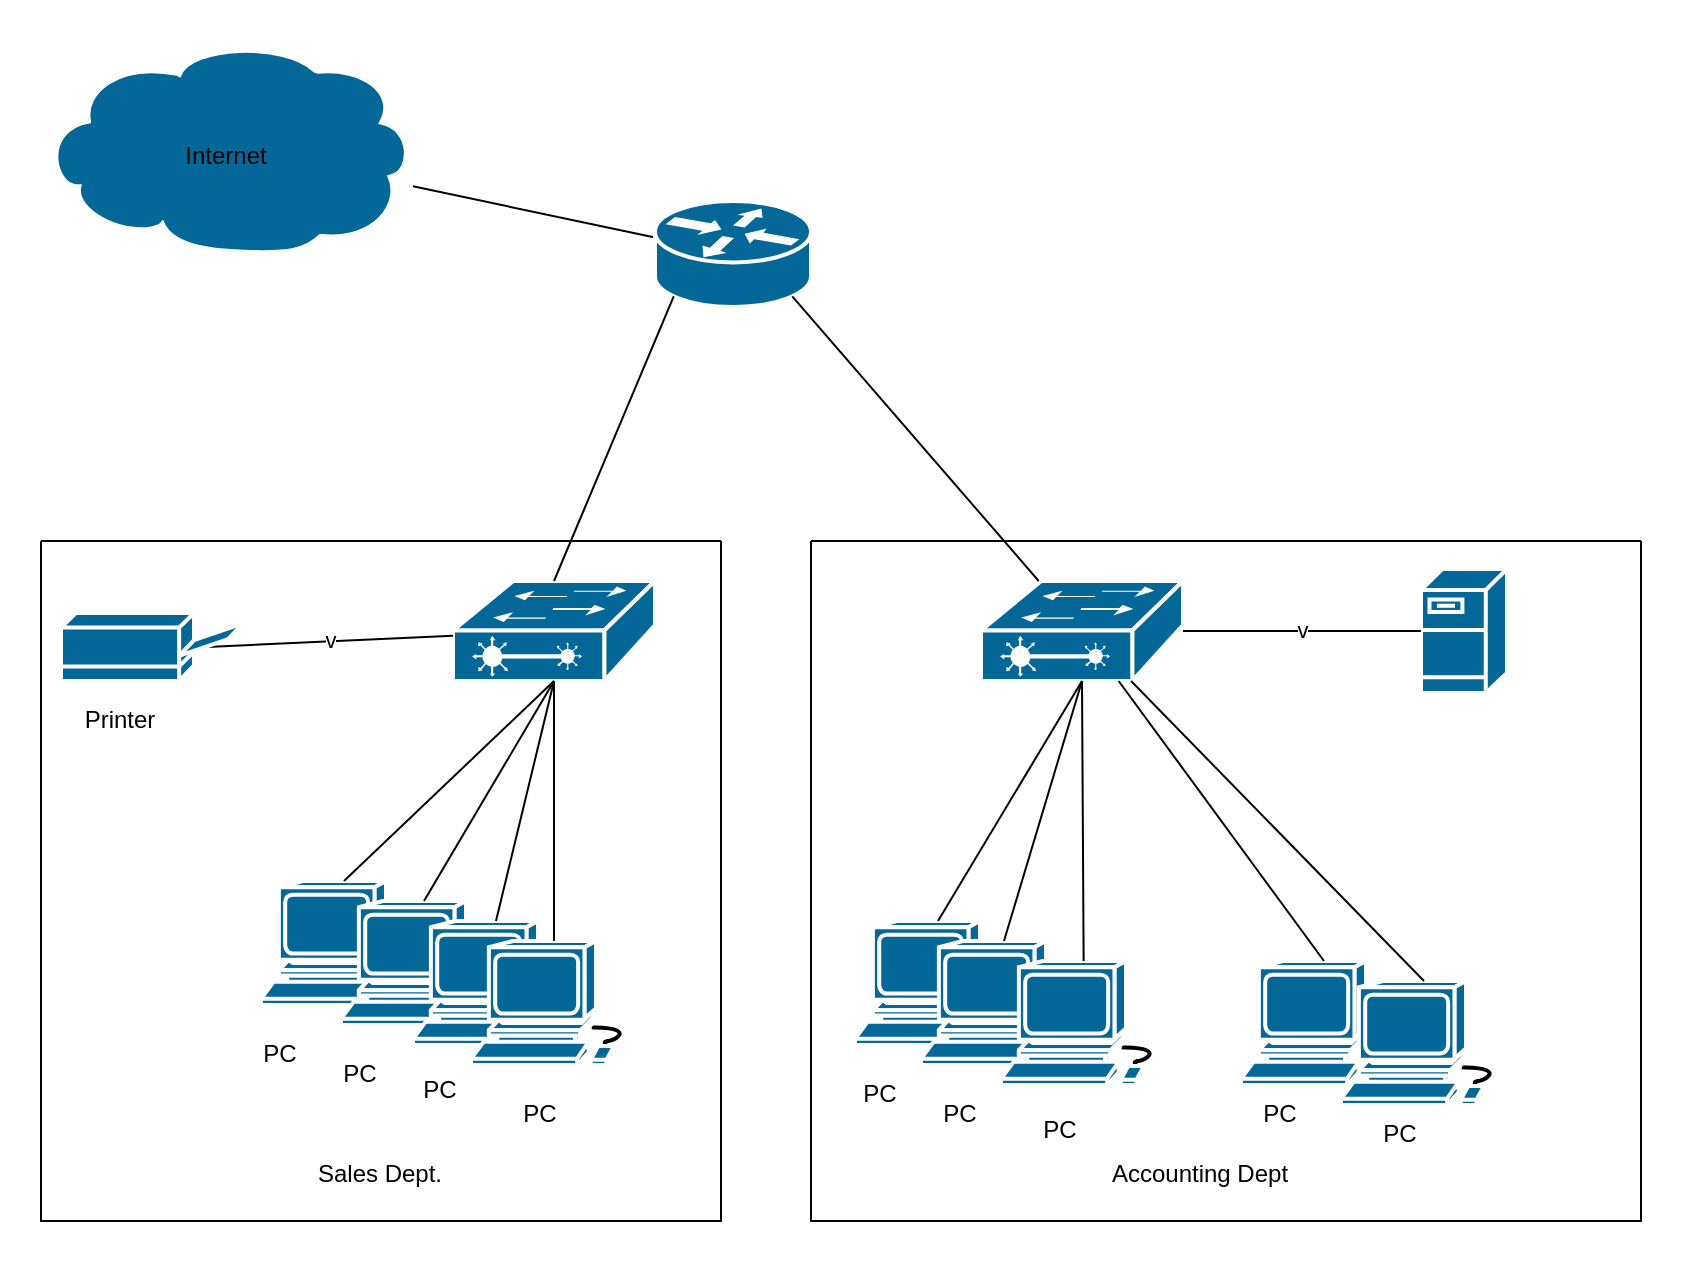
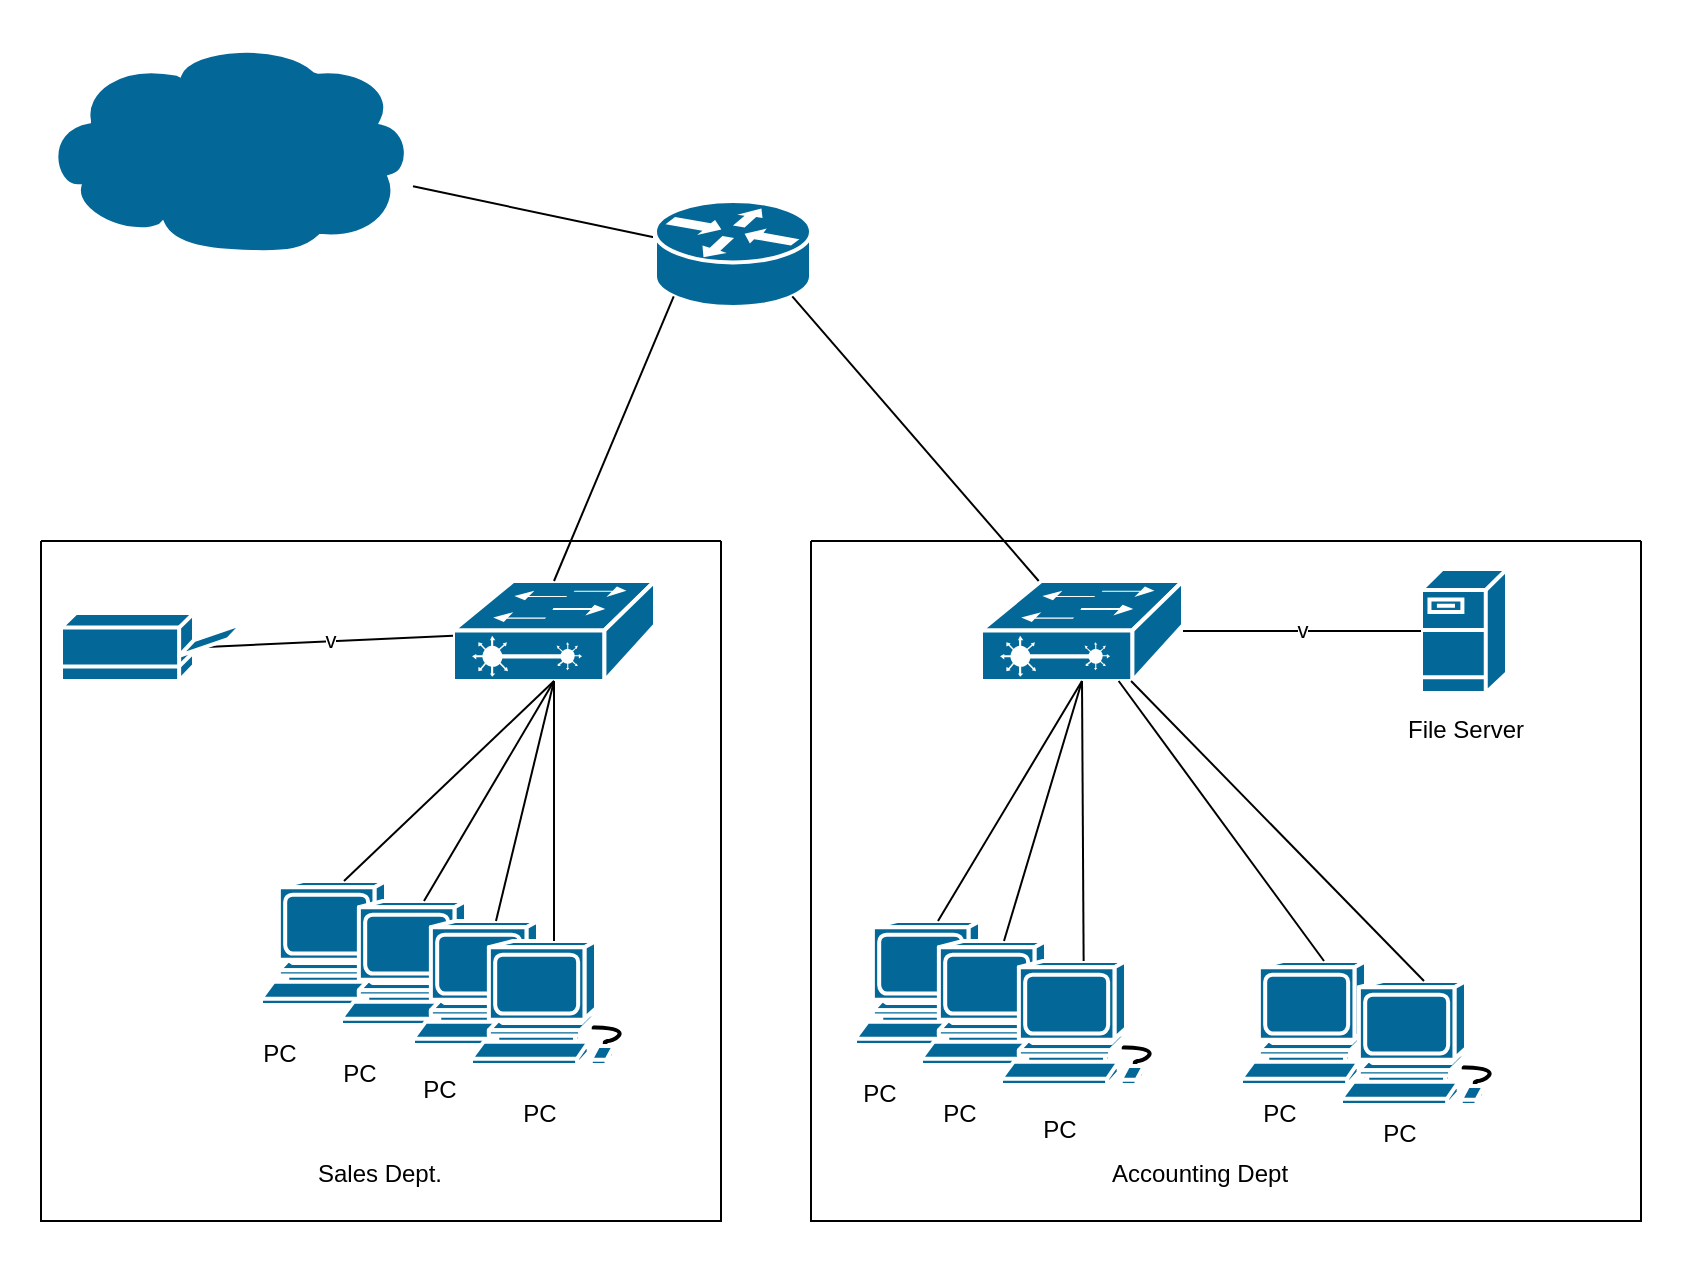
node "Internet": removed
node "Printer": removed
node "File Server": added
